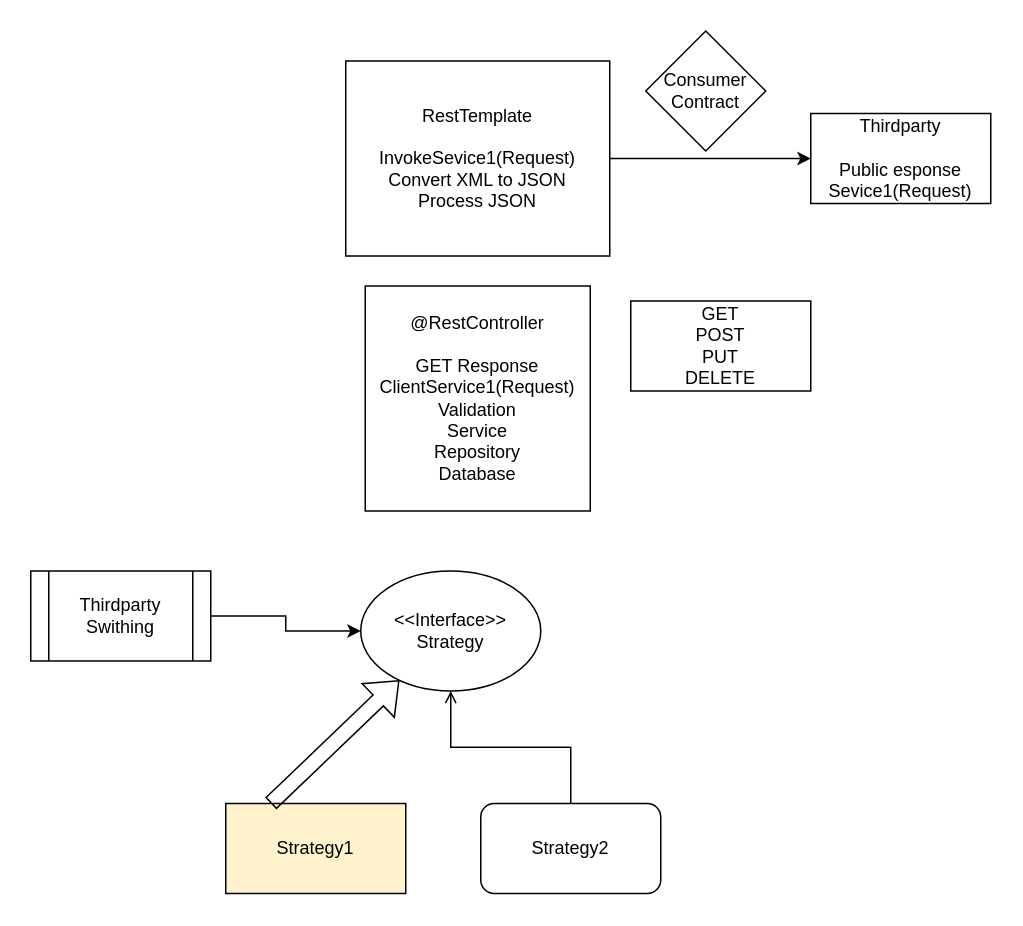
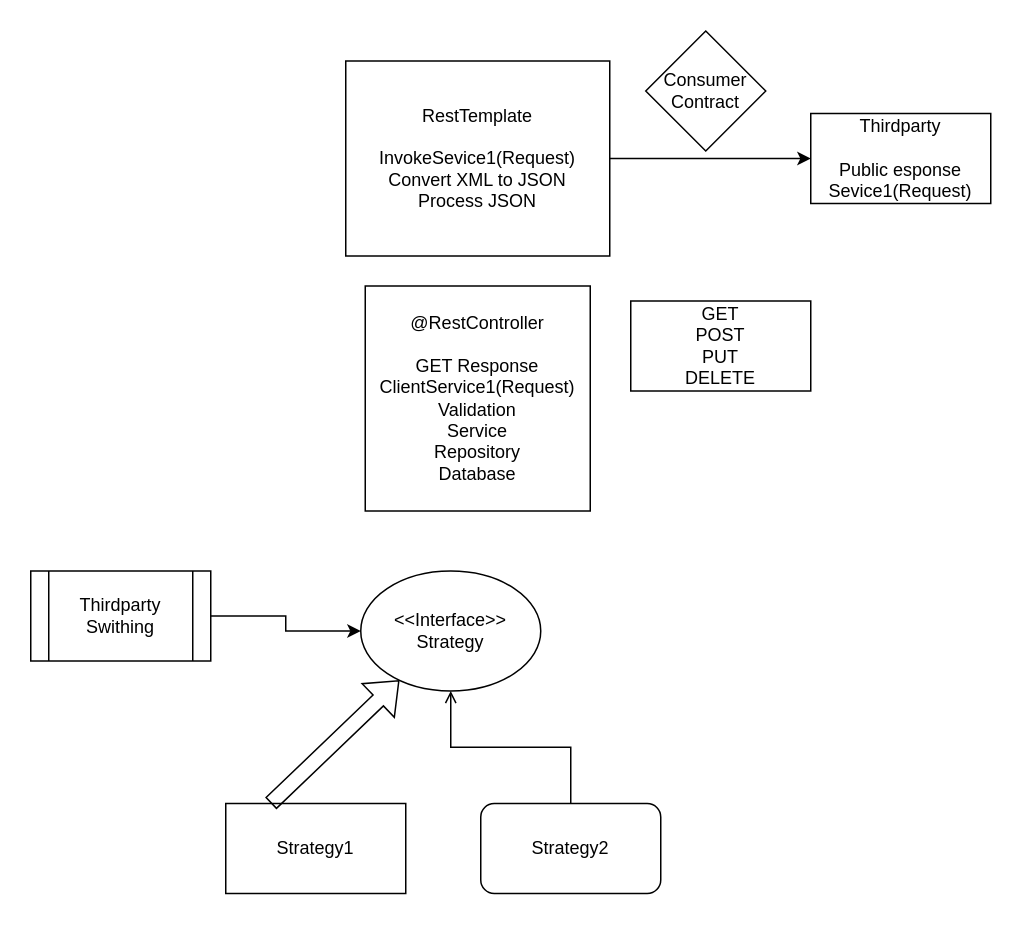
node "Strategy1": fillcolor #fff2cc -> #ffffff
